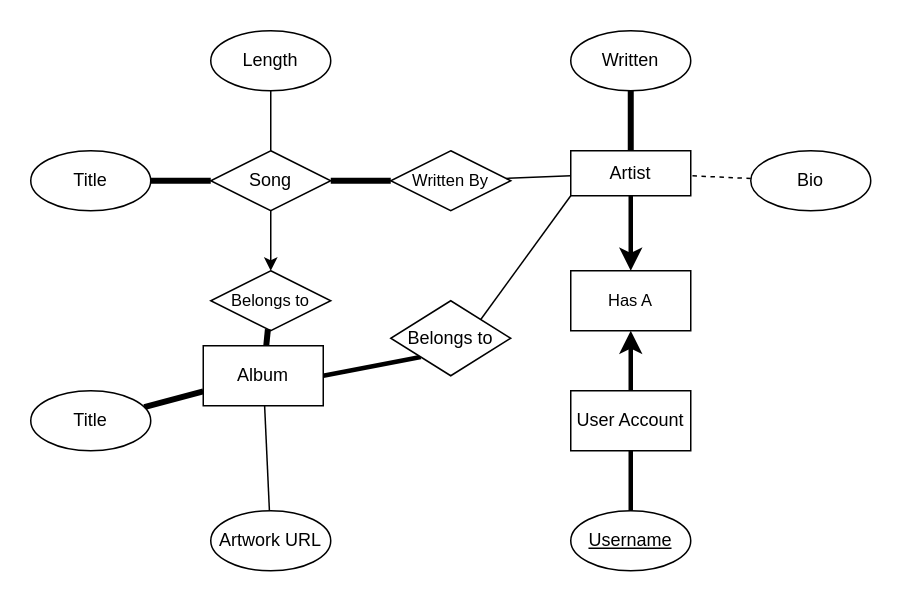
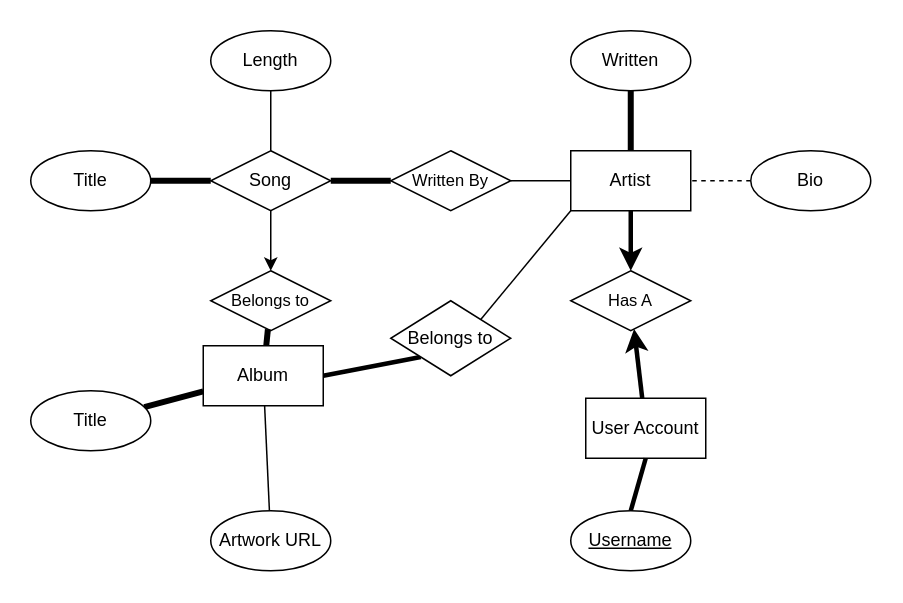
node "Artist": size 120x45 -> 120x60
node "Has A": shape rectangle -> diamond
node "User Account": moved (631, 421) -> (646, 428)
